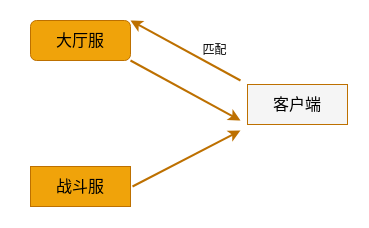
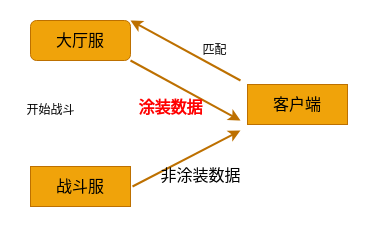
node "客户端": fillcolor #f5f5f5 -> #f0a30a
node "涂装数据": added
node "开始战斗": added
node "非涂装数据": added
